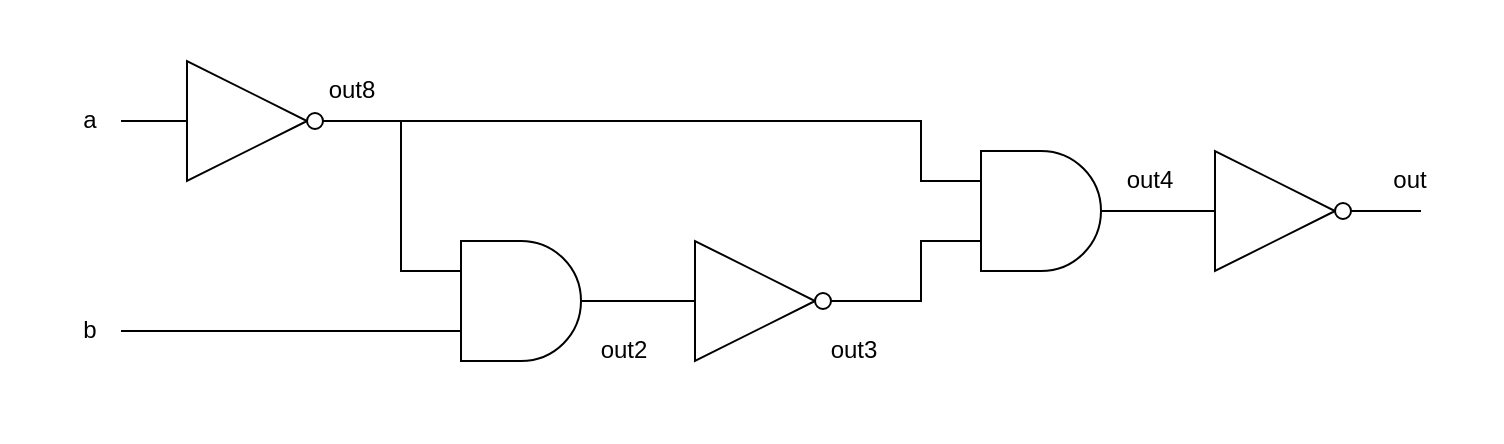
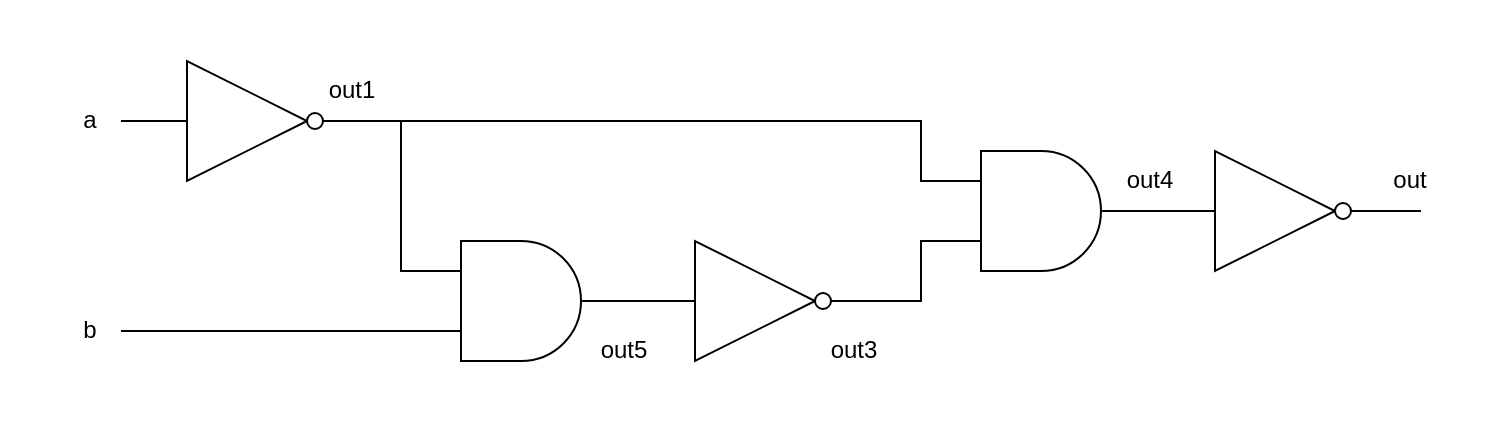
node "out8": label "out8" -> "out1"
node "out2": label "out2" -> "out5"
